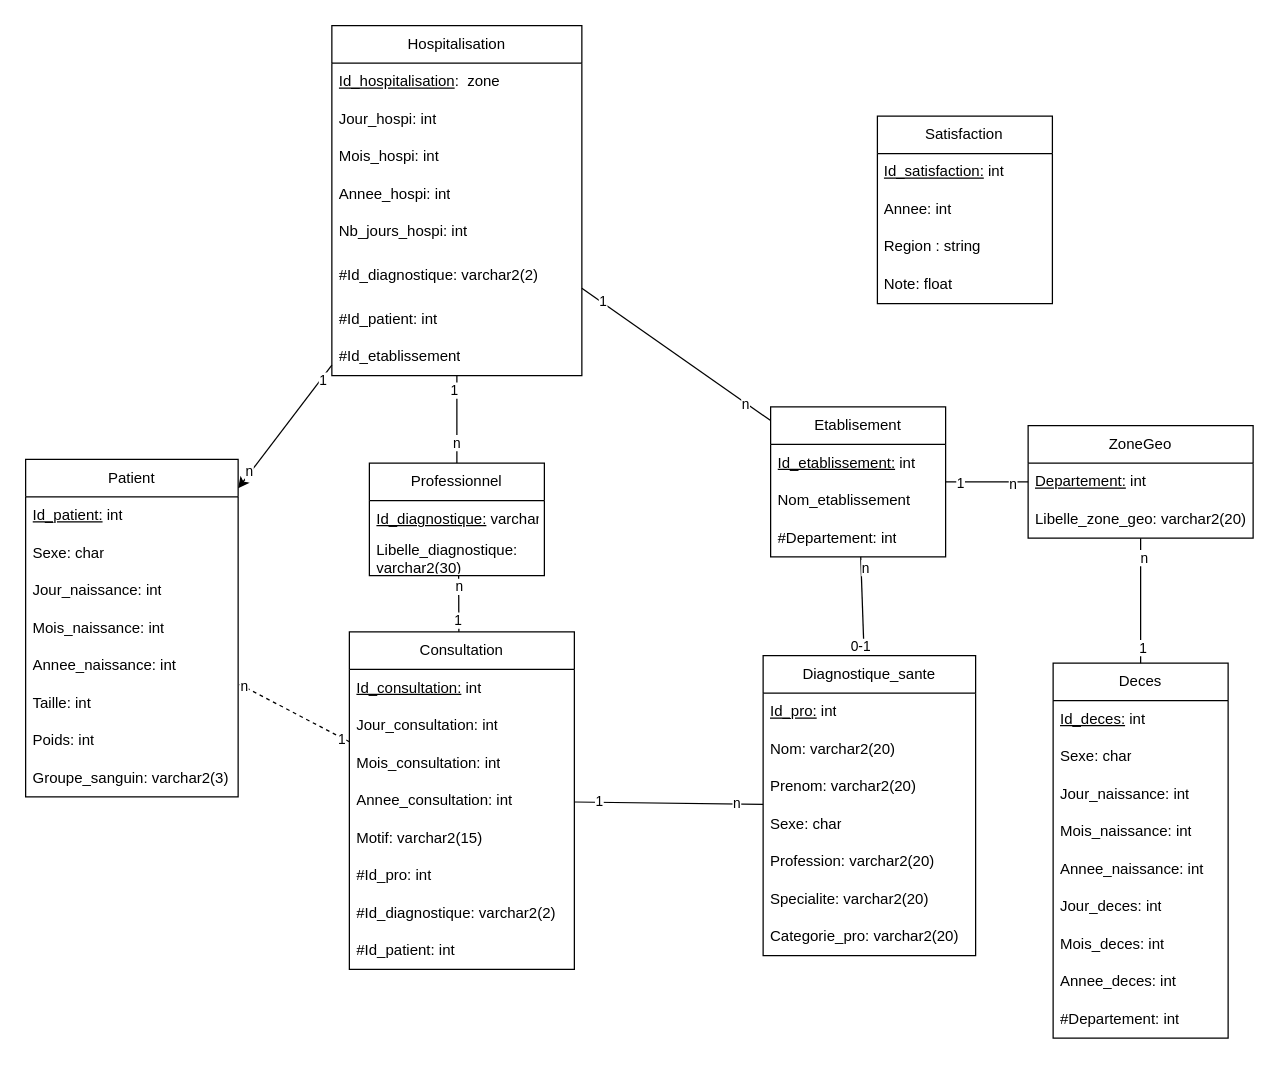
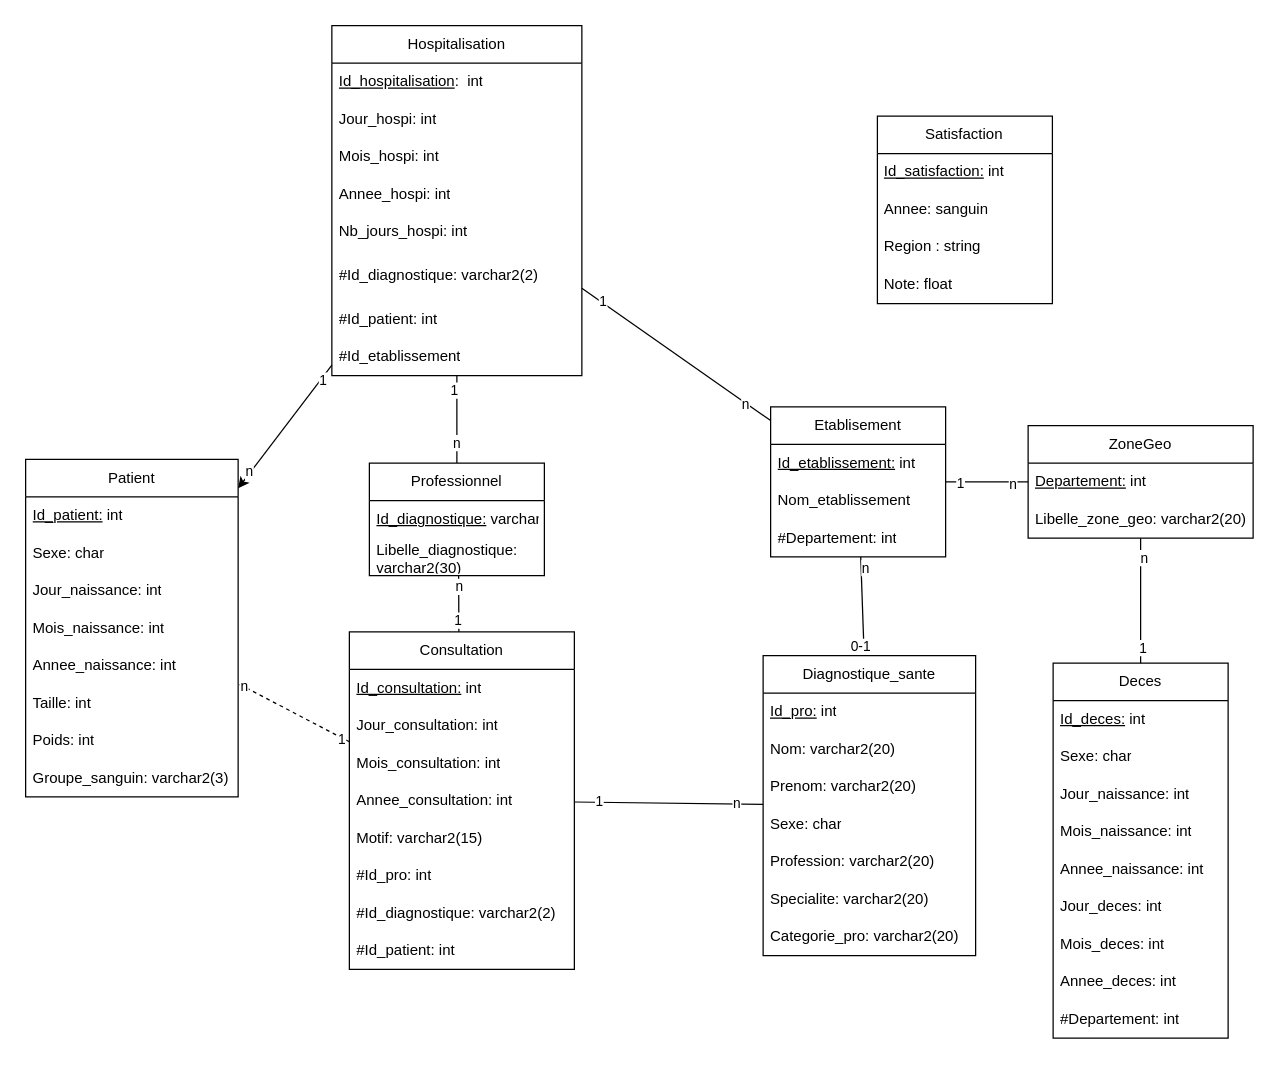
node "Id_hospitalisation: zone": label "Id_hospitalisation: zone" -> "Id_hospitalisation: int"
node "Annee: int": label "Annee: int" -> "Annee: sanguin"
